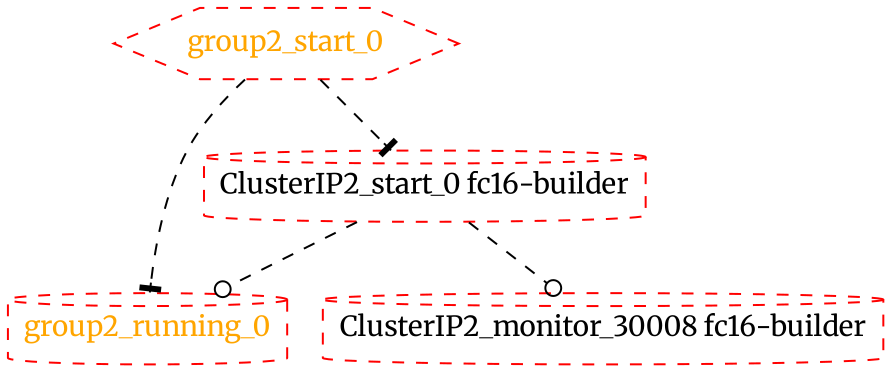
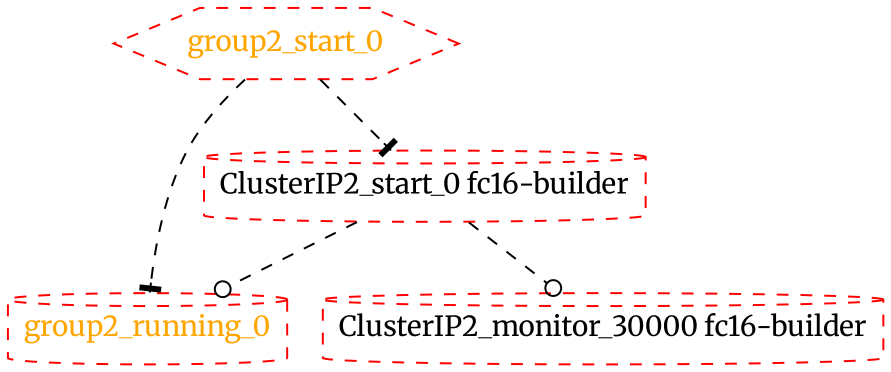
node "ClusterIP2_monitor_30008 fc16-builder": label "ClusterIP2_monitor_30008 fc16-builder" -> "ClusterIP2_monitor_30000 fc16-builder"
